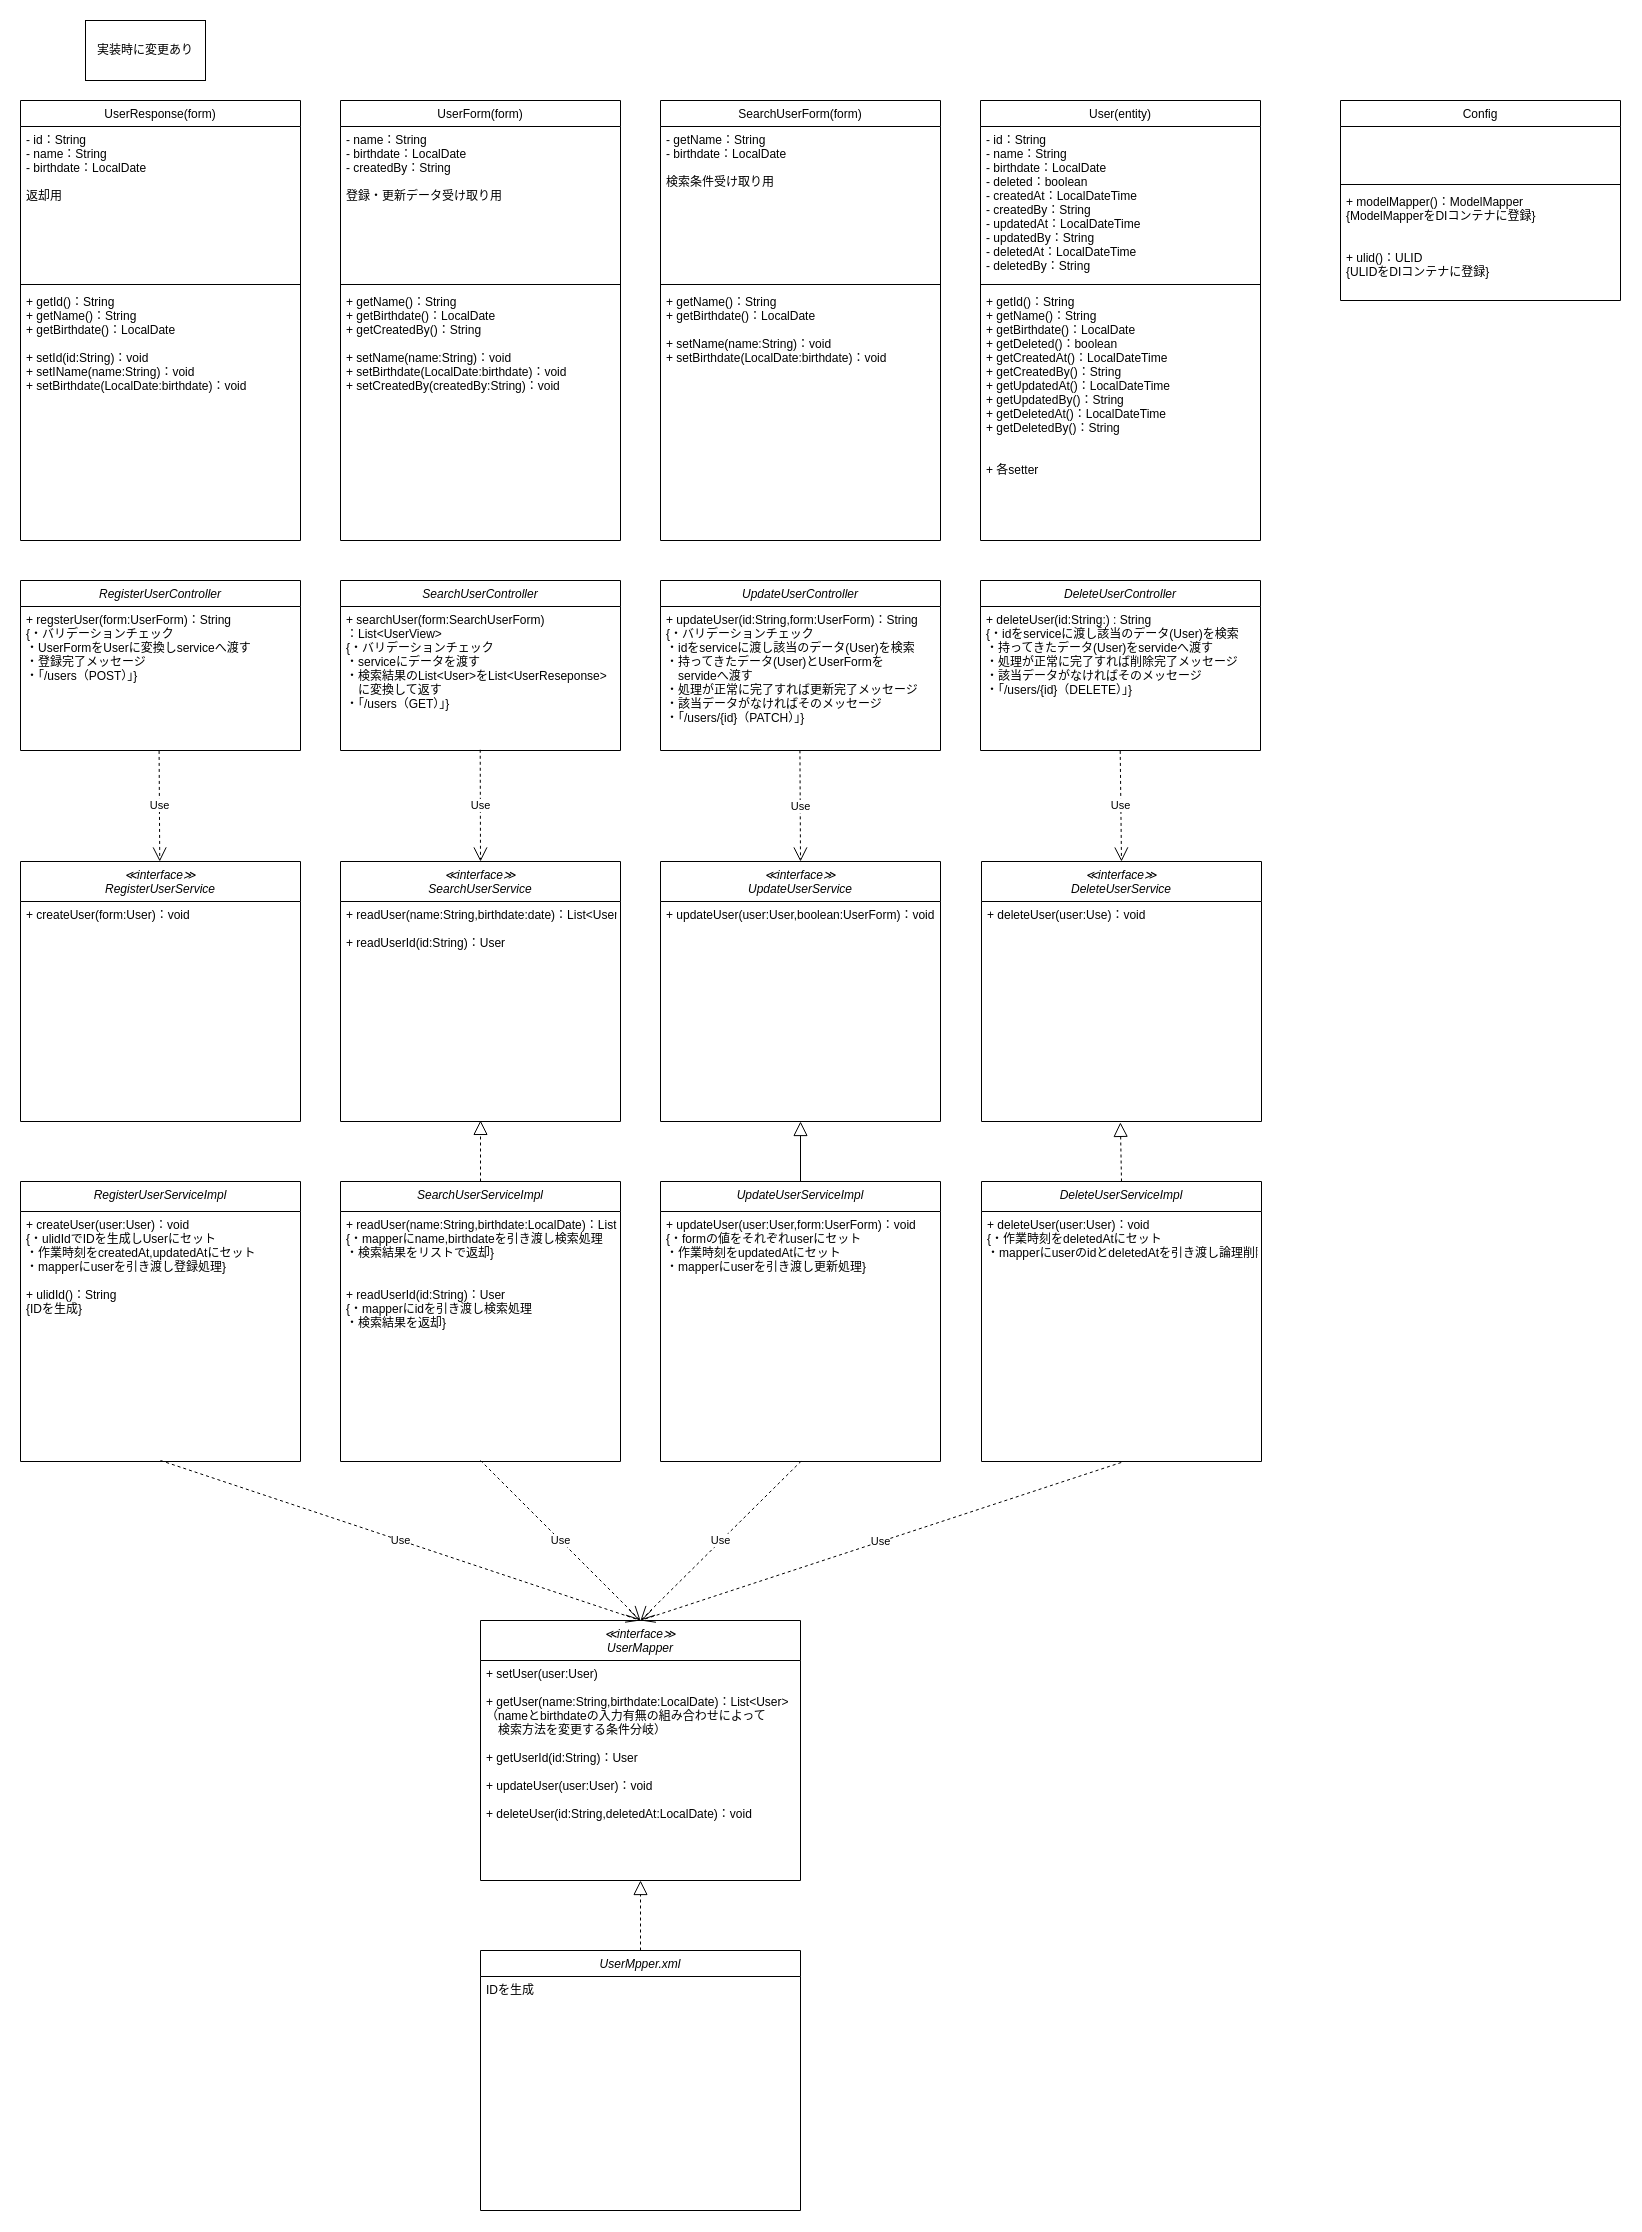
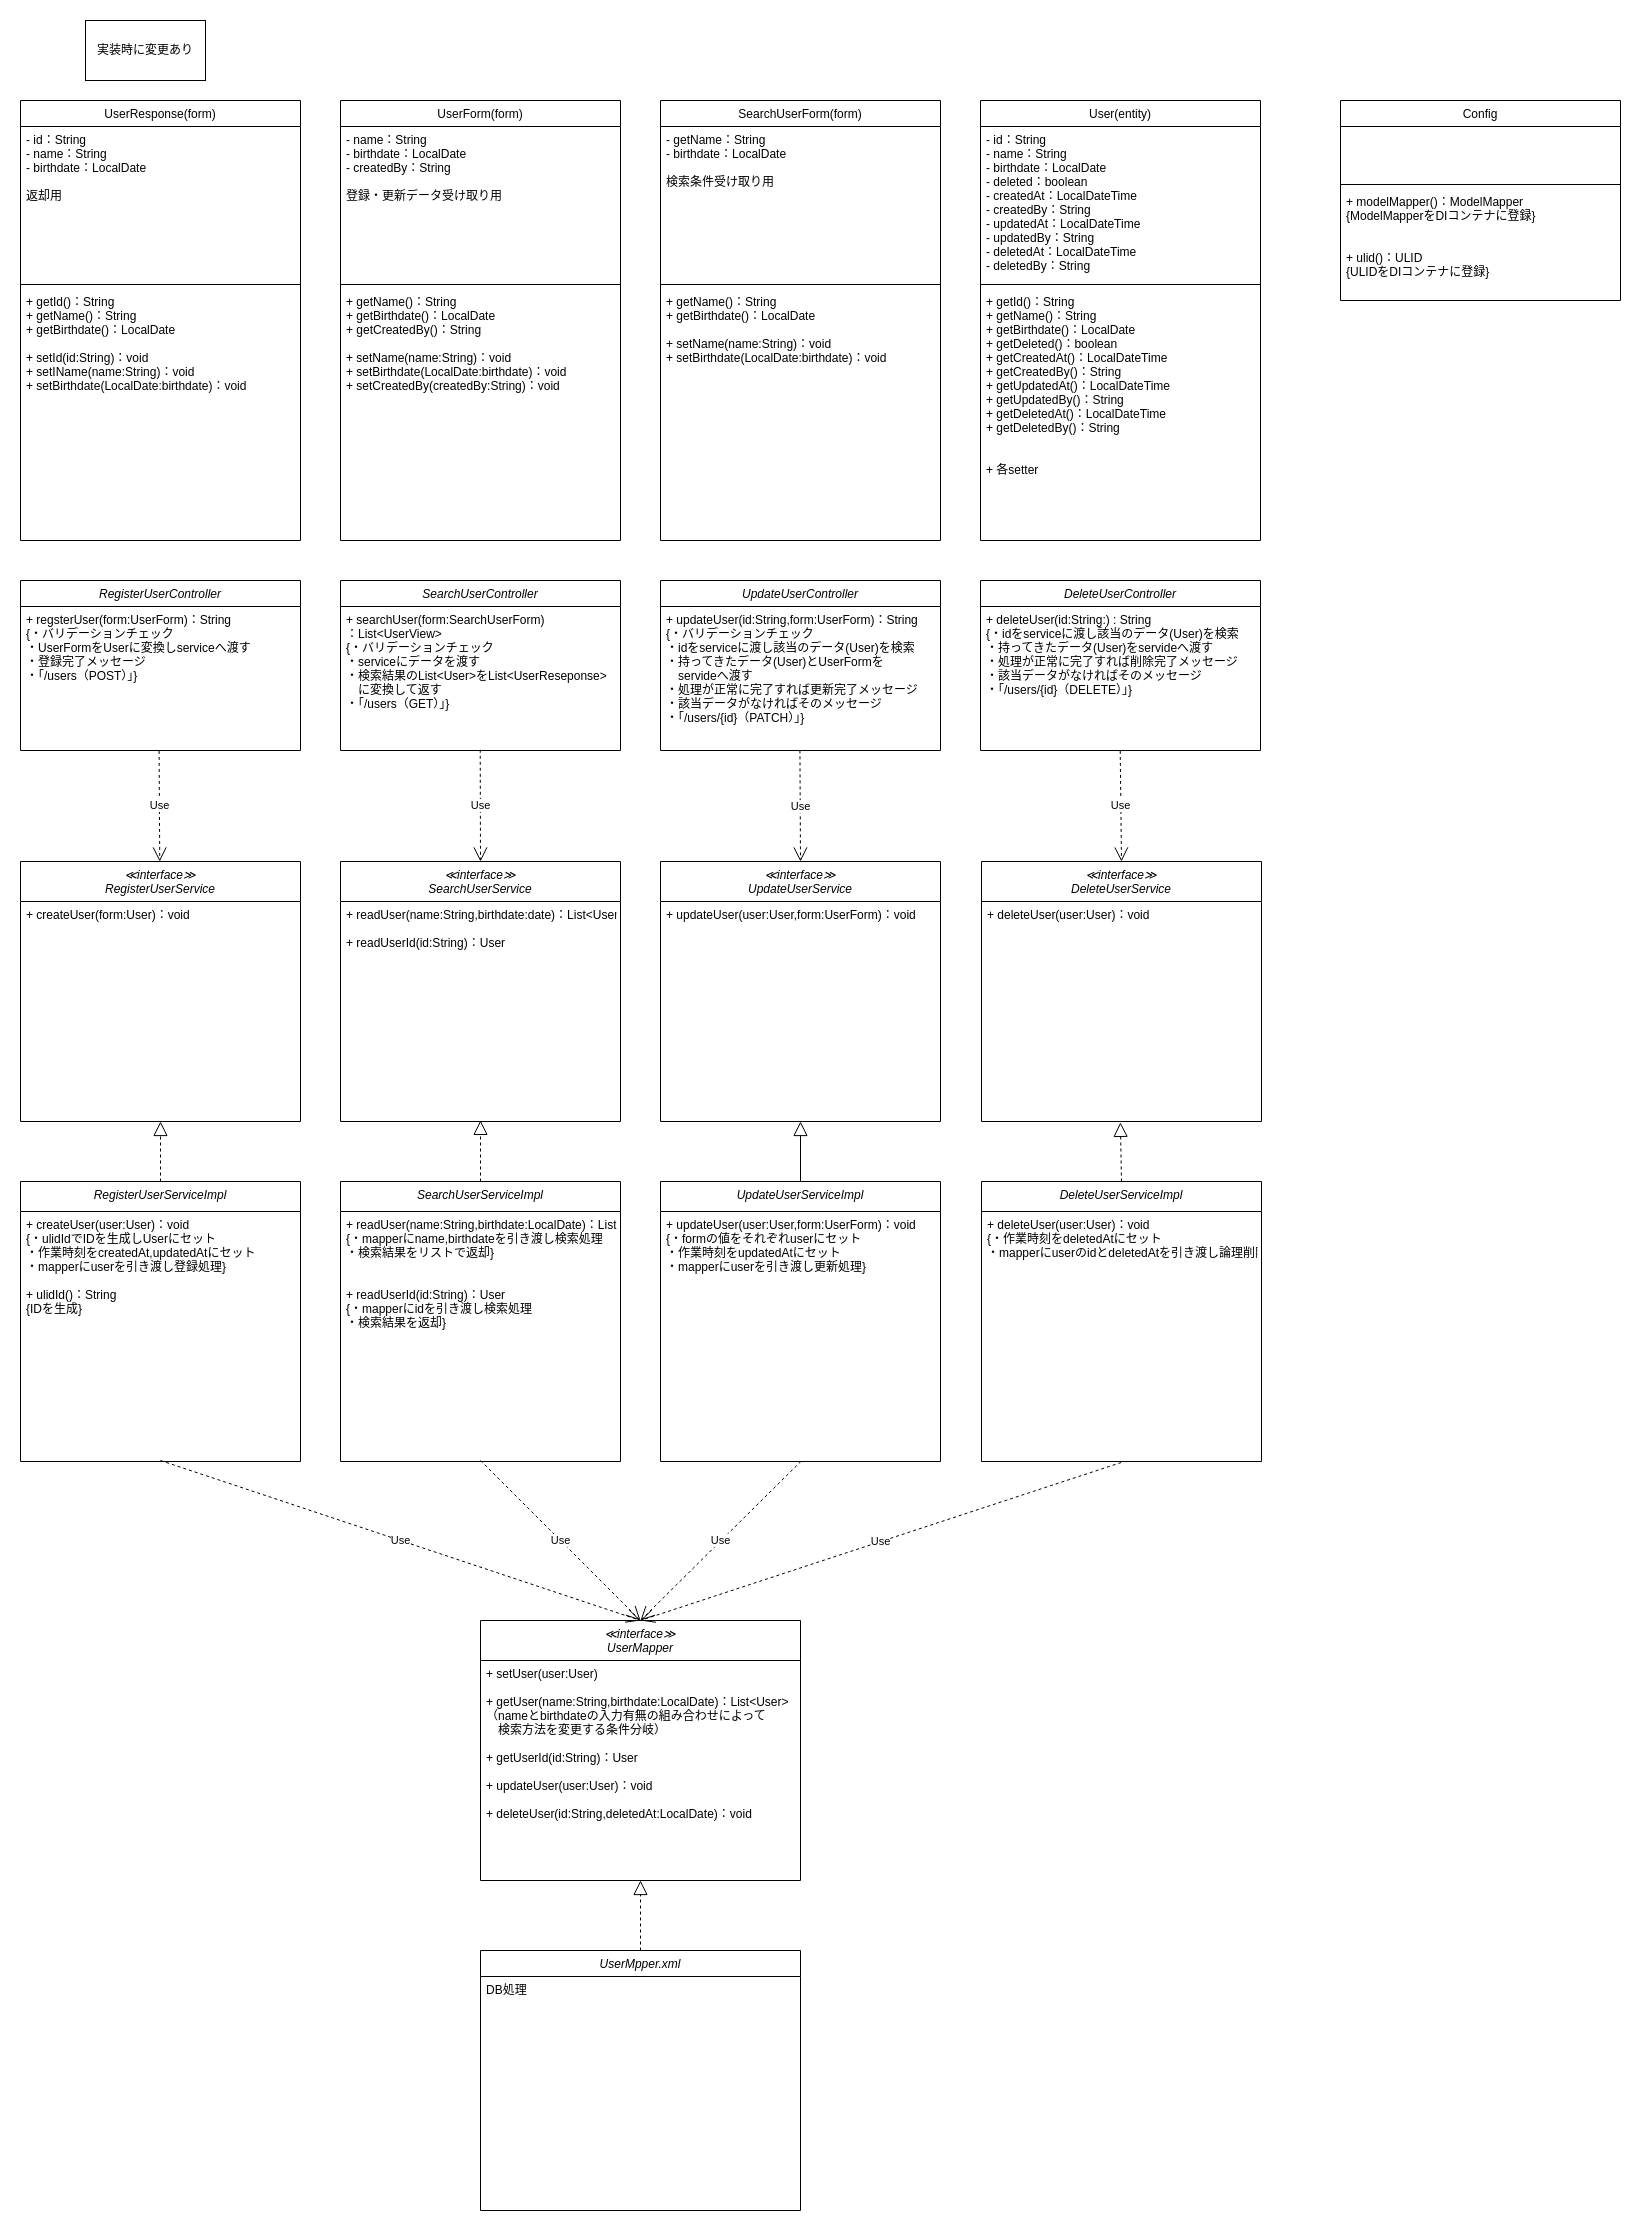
node "+ updateUser(user:User,boolean:UserForm)：void": label "+ updateUser(user:User,boolean:UserForm)：void" -> "+ updateUser(user:User,form:UserForm)：void"
node "+ deleteUser(user:Use)：void": label "+ deleteUser(user:Use)：void" -> "+ deleteUser(user:User)：void"
edge "RegisterUserServiceImpl" -> "≪interface≫ RegisterUserService": added
node "IDを生成": label "IDを生成" -> "DB処理"
